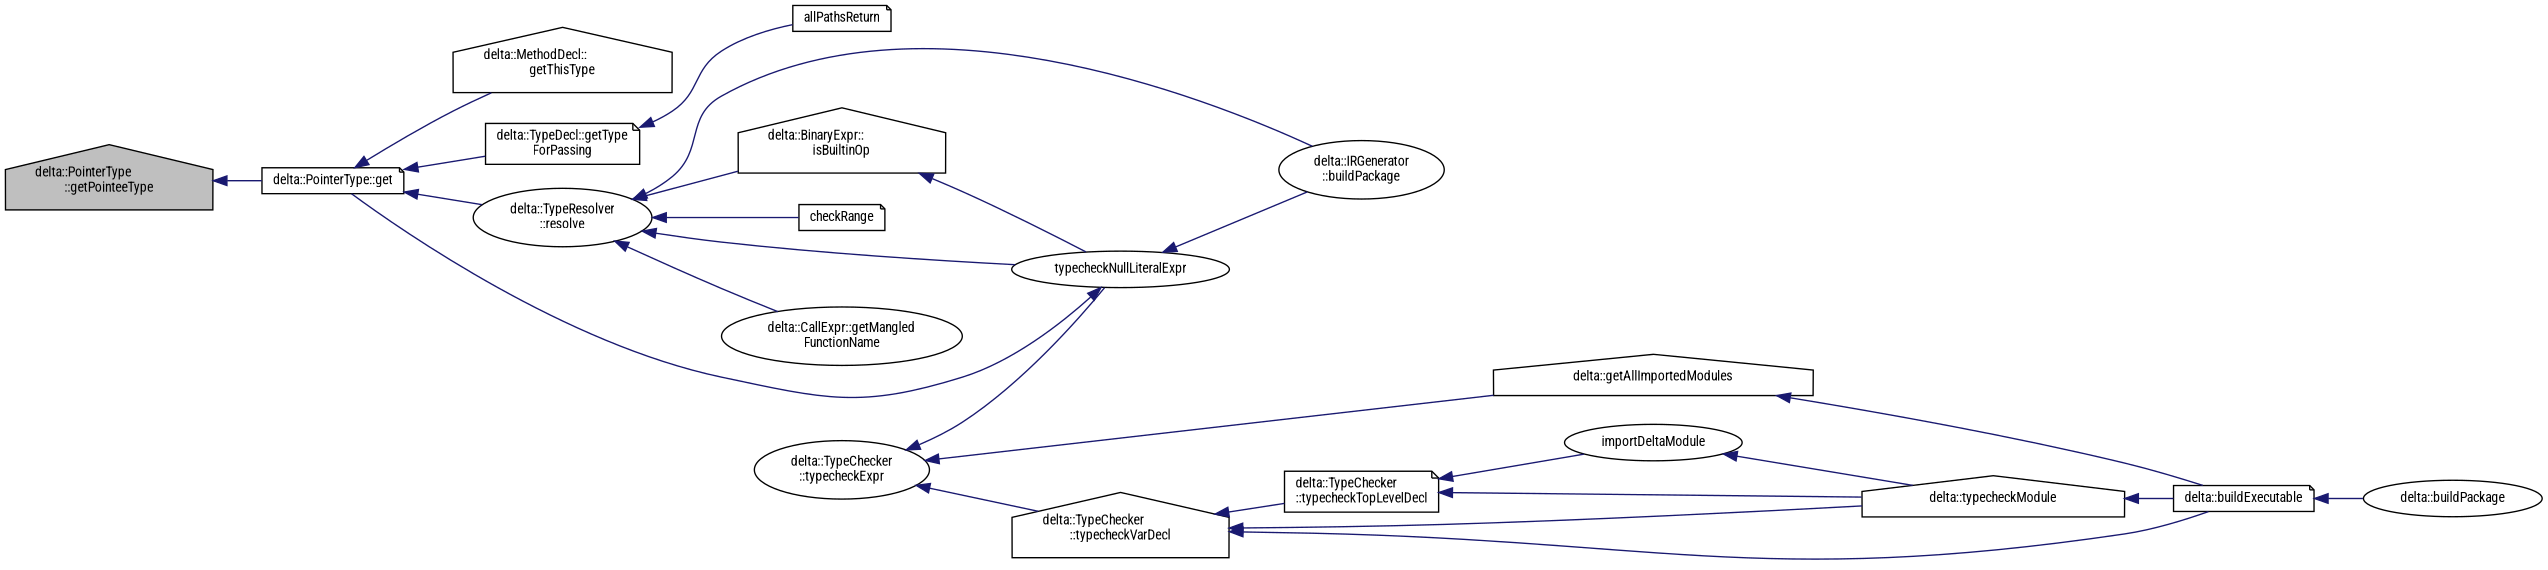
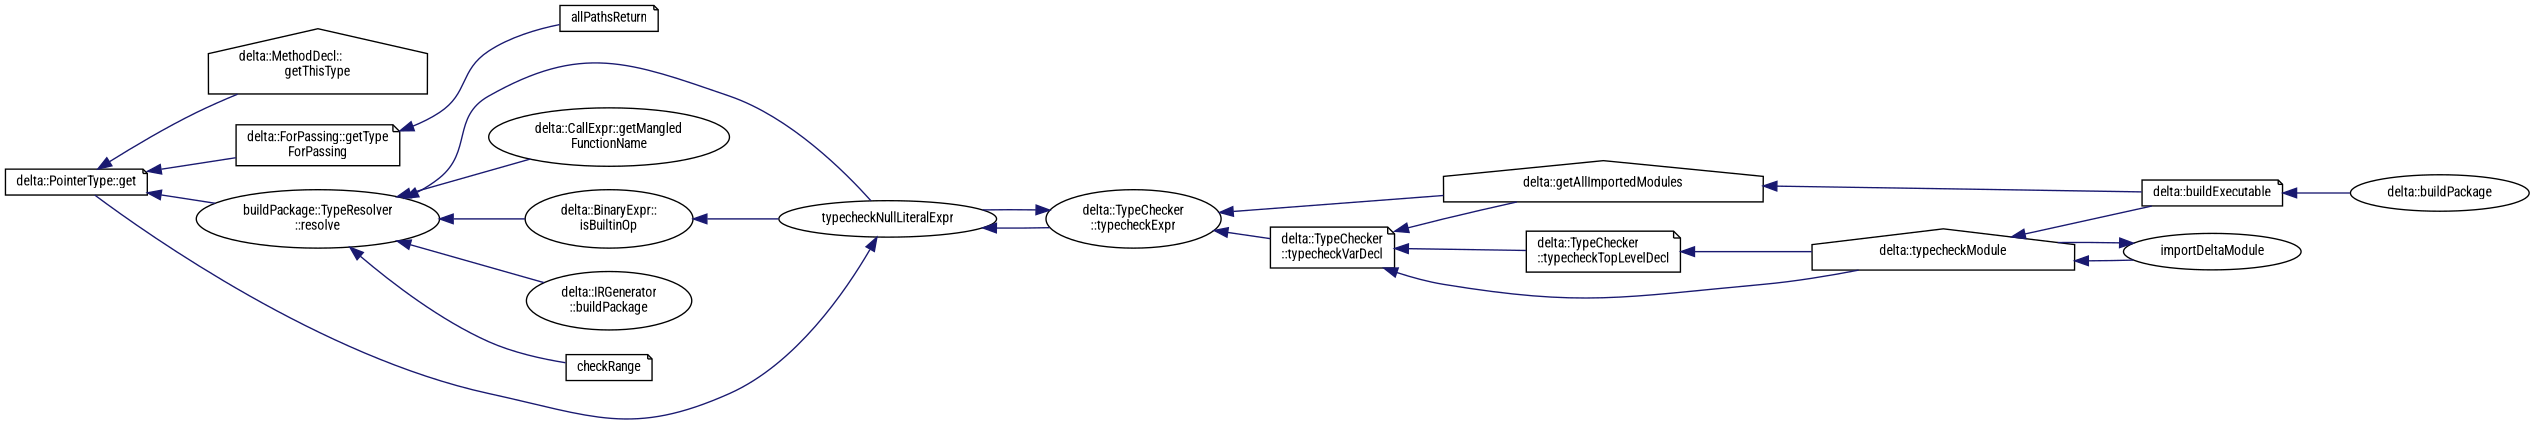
node "delta::TypeDecl::getType ForPassing": label "delta::TypeDecl::getType ForPassing" -> "delta::ForPassing::getType ForPassing"
node "delta::BinaryExpr:: isBuiltinOp": shape house -> ellipse
node "delta::PointerType ::getPointeeType": removed
node "delta::TypeResolver ::resolve": label "delta::TypeResolver ::resolve" -> "buildPackage::TypeResolver ::resolve"
edge "delta::IRGenerator ::buildPackage" -> "typecheckNullLiteralExpr": now "delta::TypeChecker ::typecheckExpr" -> "typecheckNullLiteralExpr"
edge "importDeltaModule" -> "delta::TypeChecker ::typecheckTopLevelDecl": now "importDeltaModule" -> "delta::typecheckModule"
node "delta::TypeChecker ::typecheckVarDecl": shape house -> note
edge "delta::buildExecutable" -> "delta::TypeChecker ::typecheckVarDecl": now "delta::getAllImportedModules" -> "delta::TypeChecker ::typecheckVarDecl"
